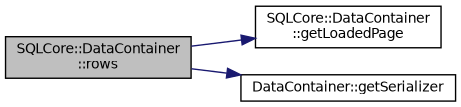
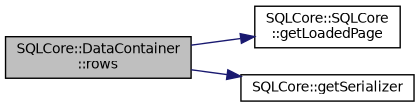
node "SQLCore::DataContainer ::getLoadedPage": label "SQLCore::DataContainer ::getLoadedPage" -> "SQLCore::SQLCore ::getLoadedPage"
node "DataContainer::getSerializer": label "DataContainer::getSerializer" -> "SQLCore::getSerializer"
